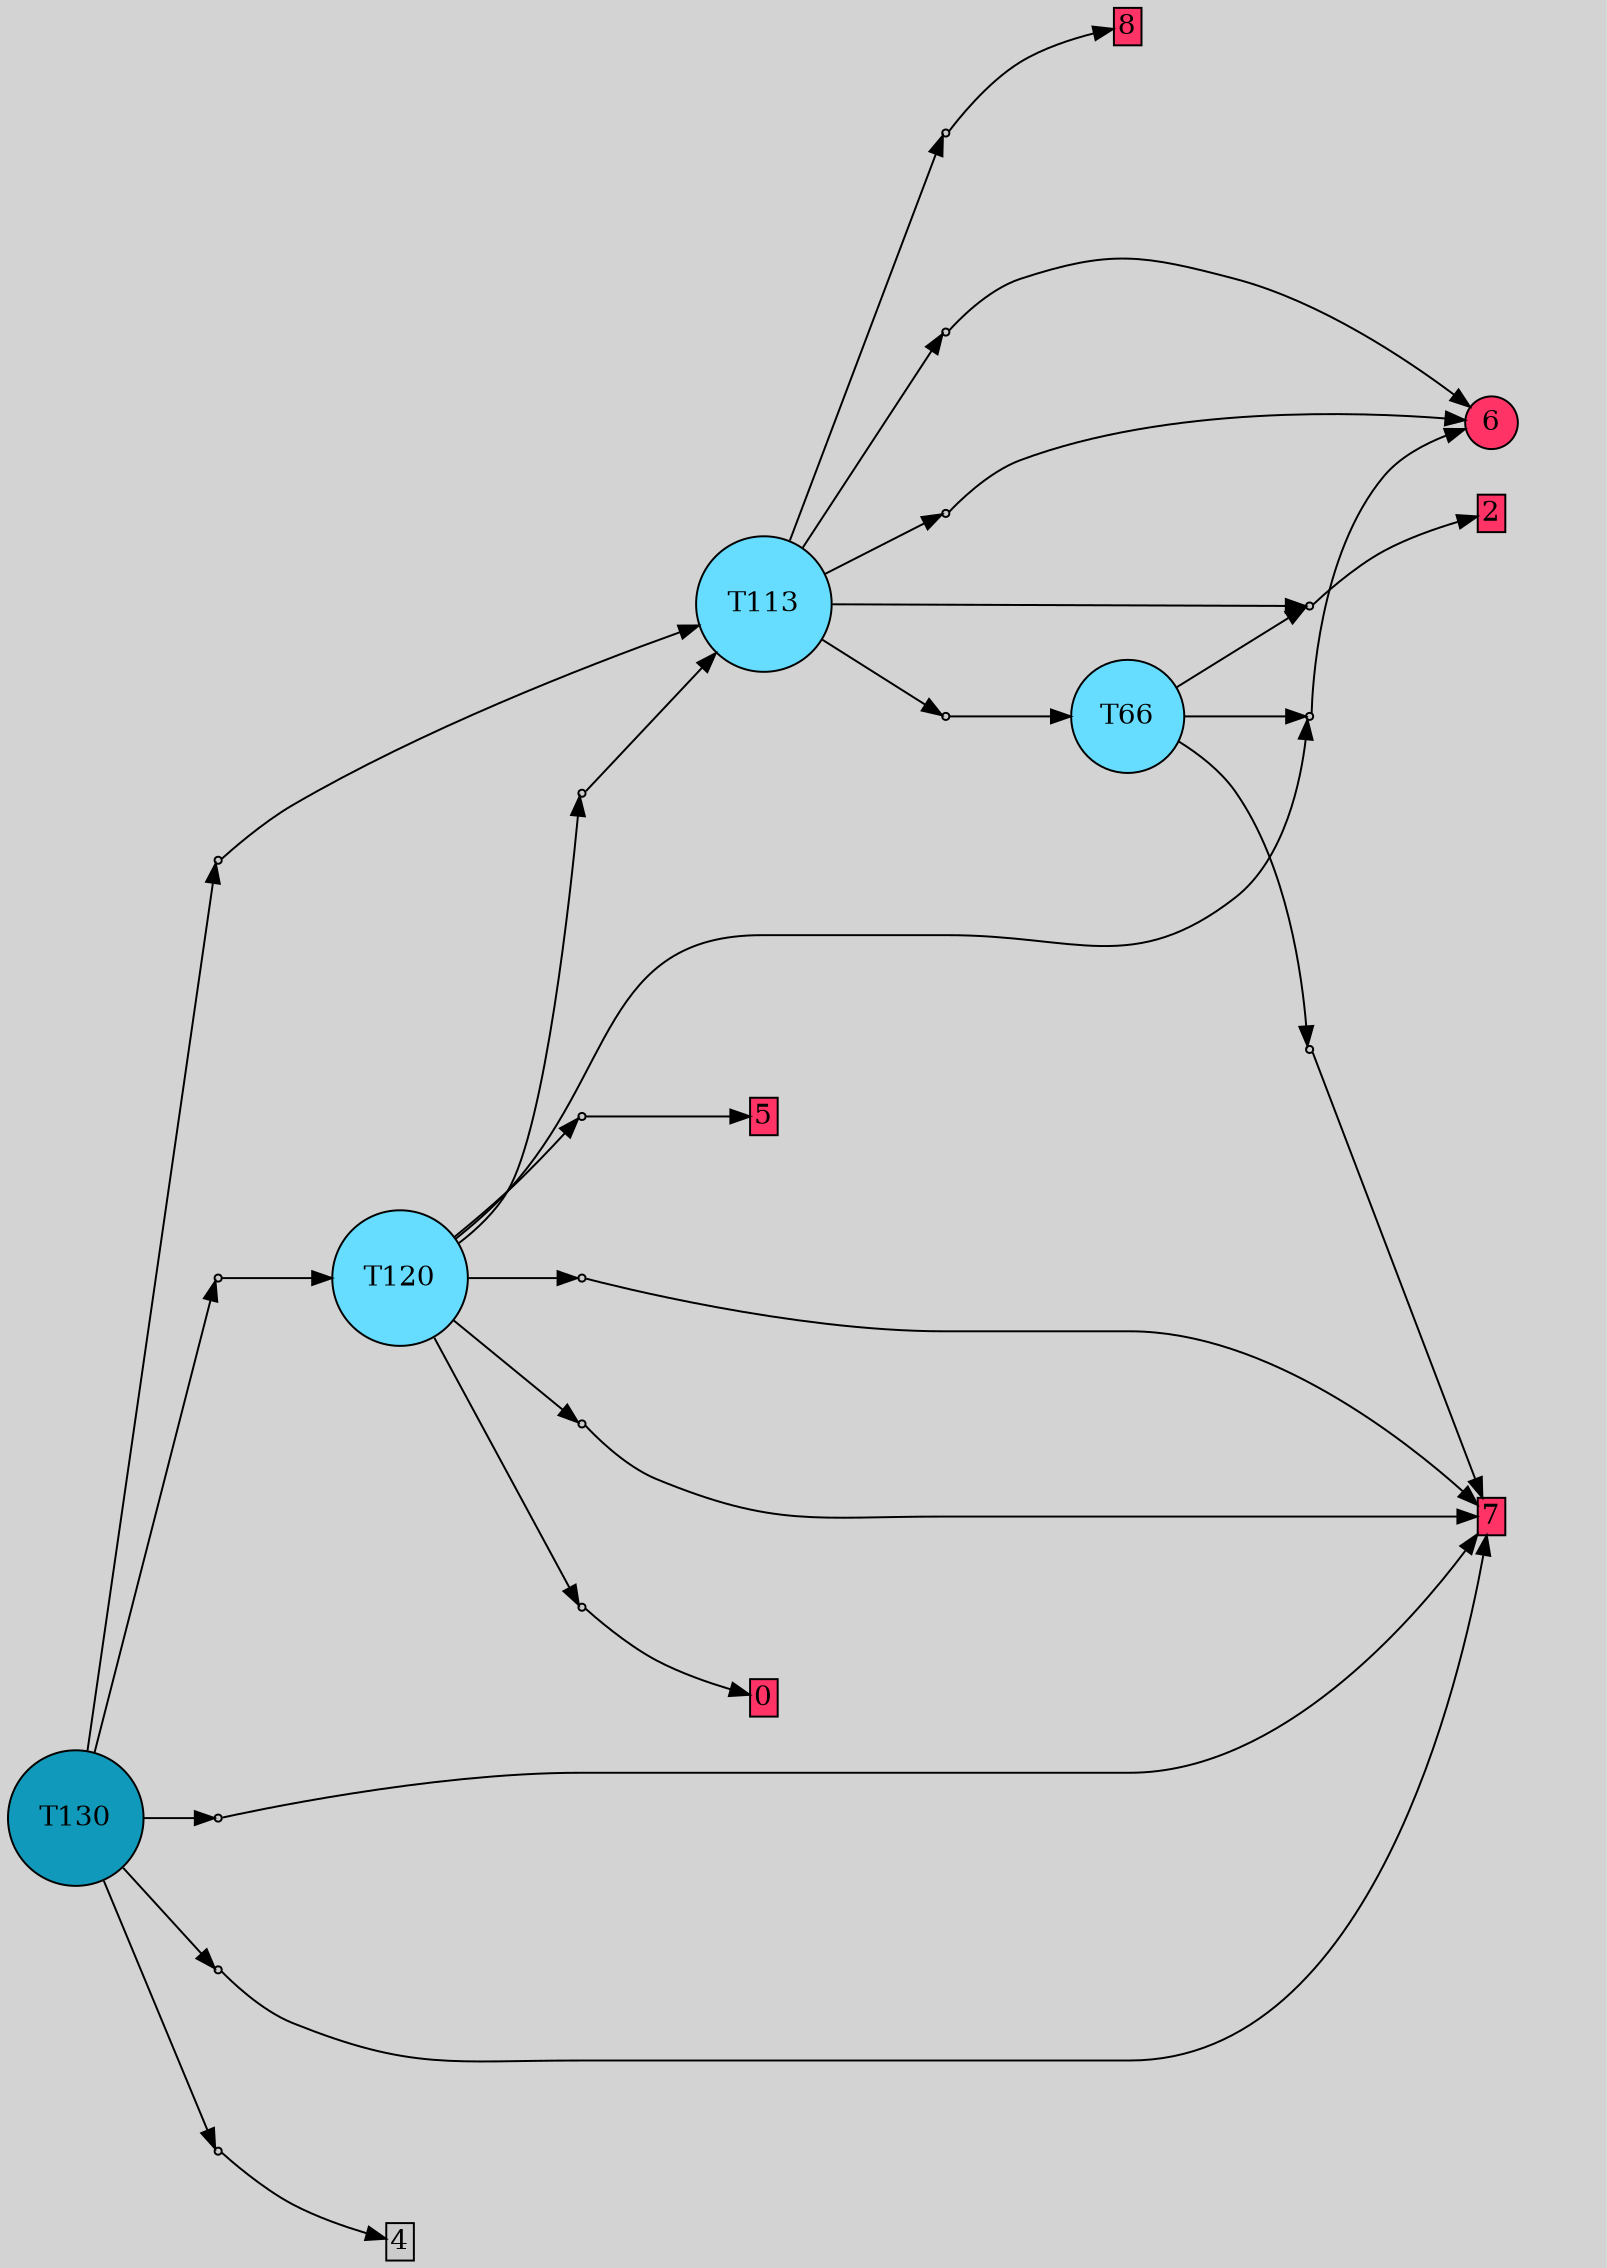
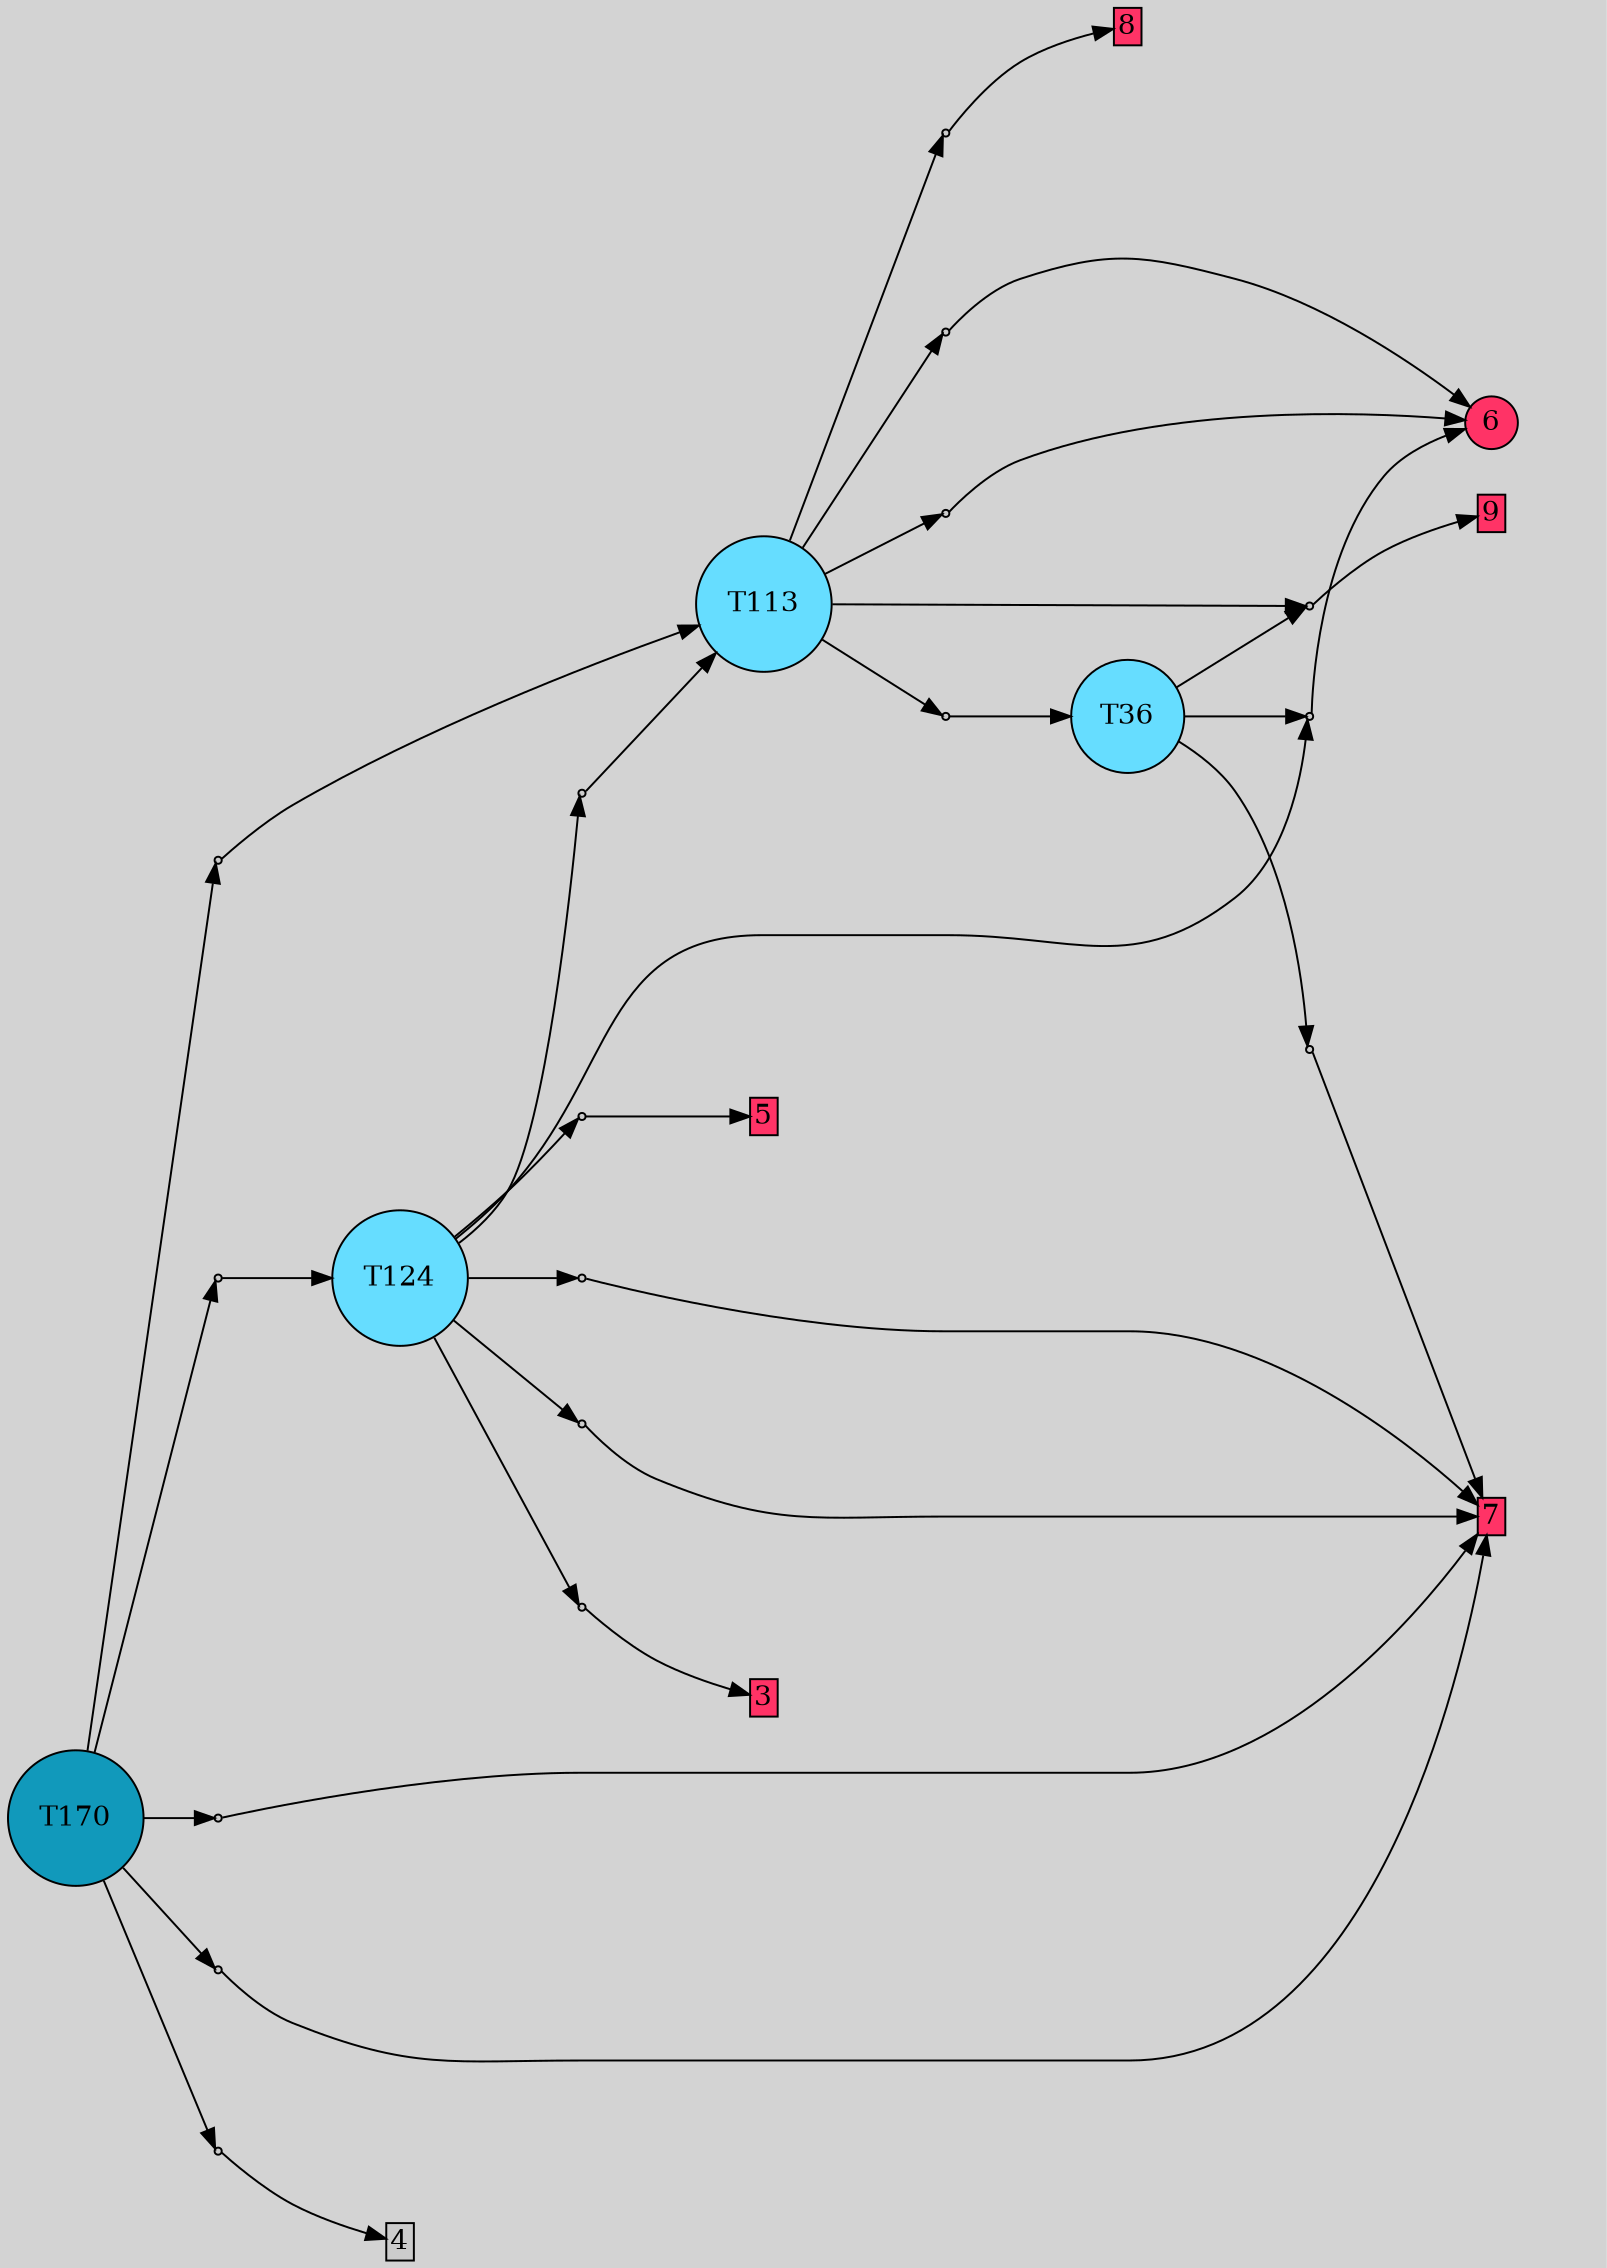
node "2": label "2" -> "9"
node "T66": label "T66" -> "T36"
node "T120": label "T120" -> "T124"
node "0": label "0" -> "3"
node "T130": label "T130" -> "T170"
